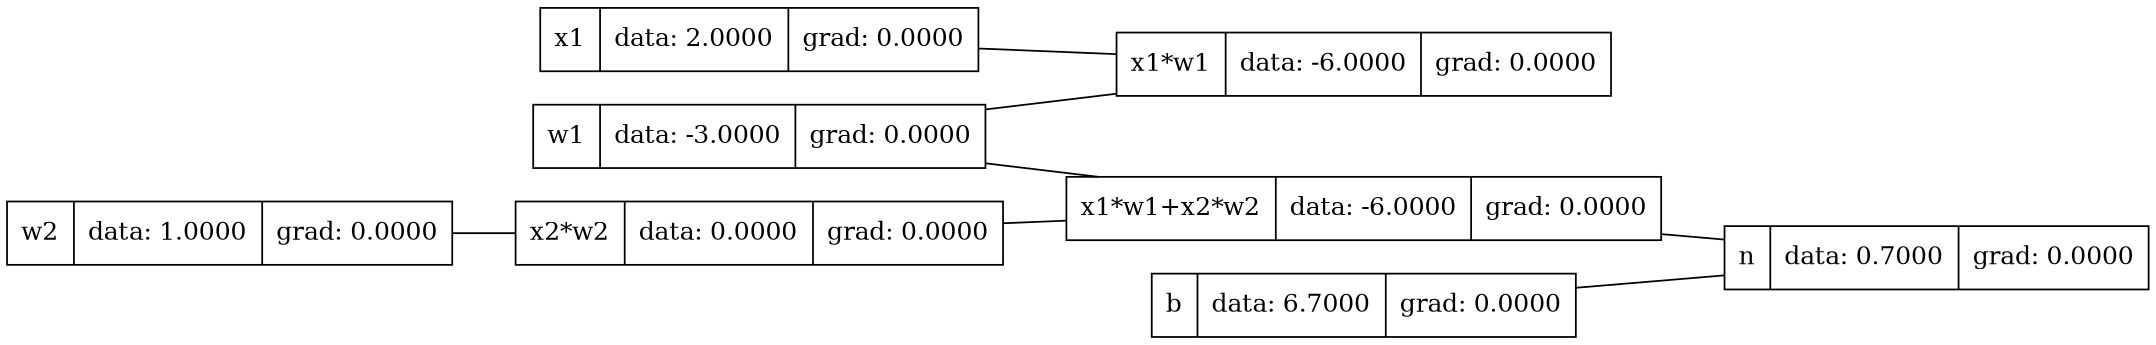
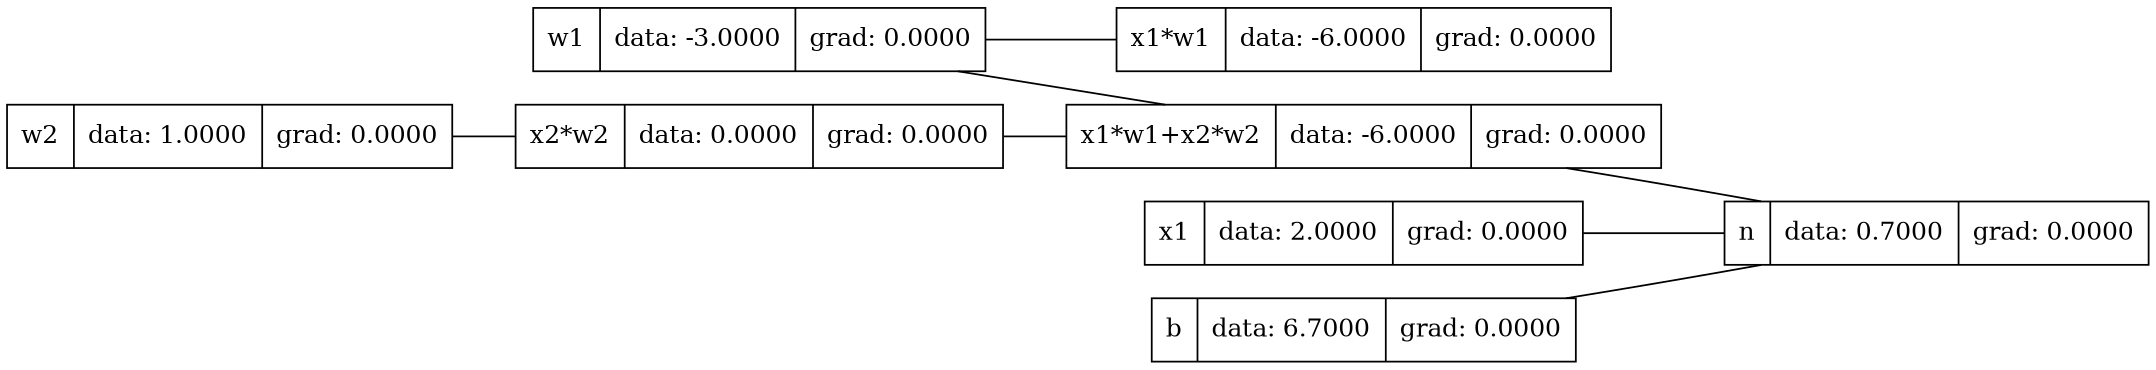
edge "x1" -- "x1*w1": now "x1" -- "n"
